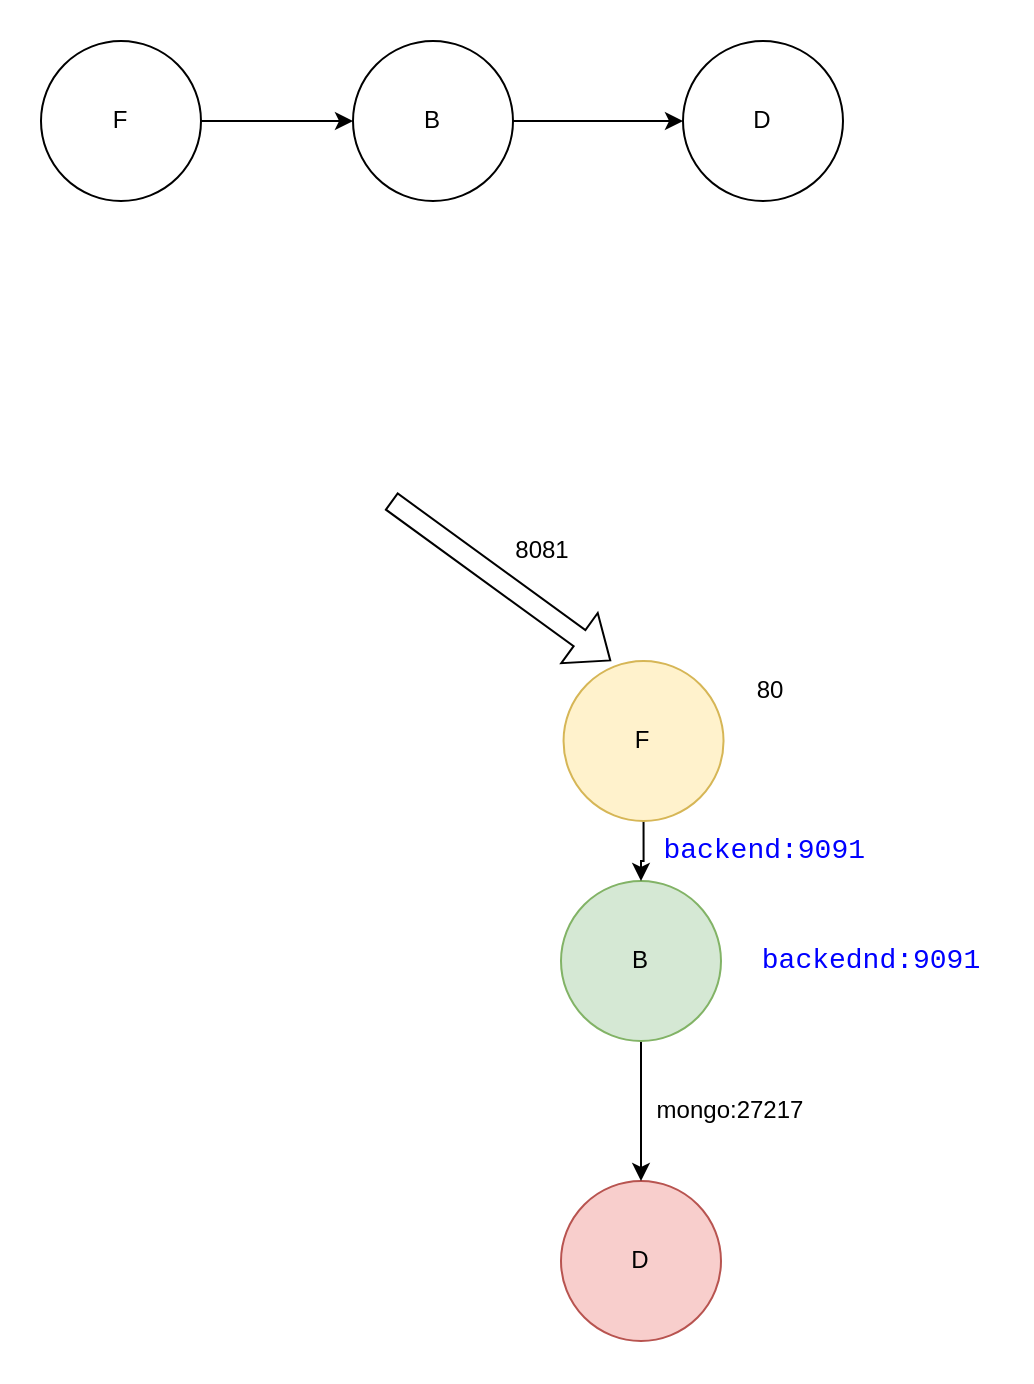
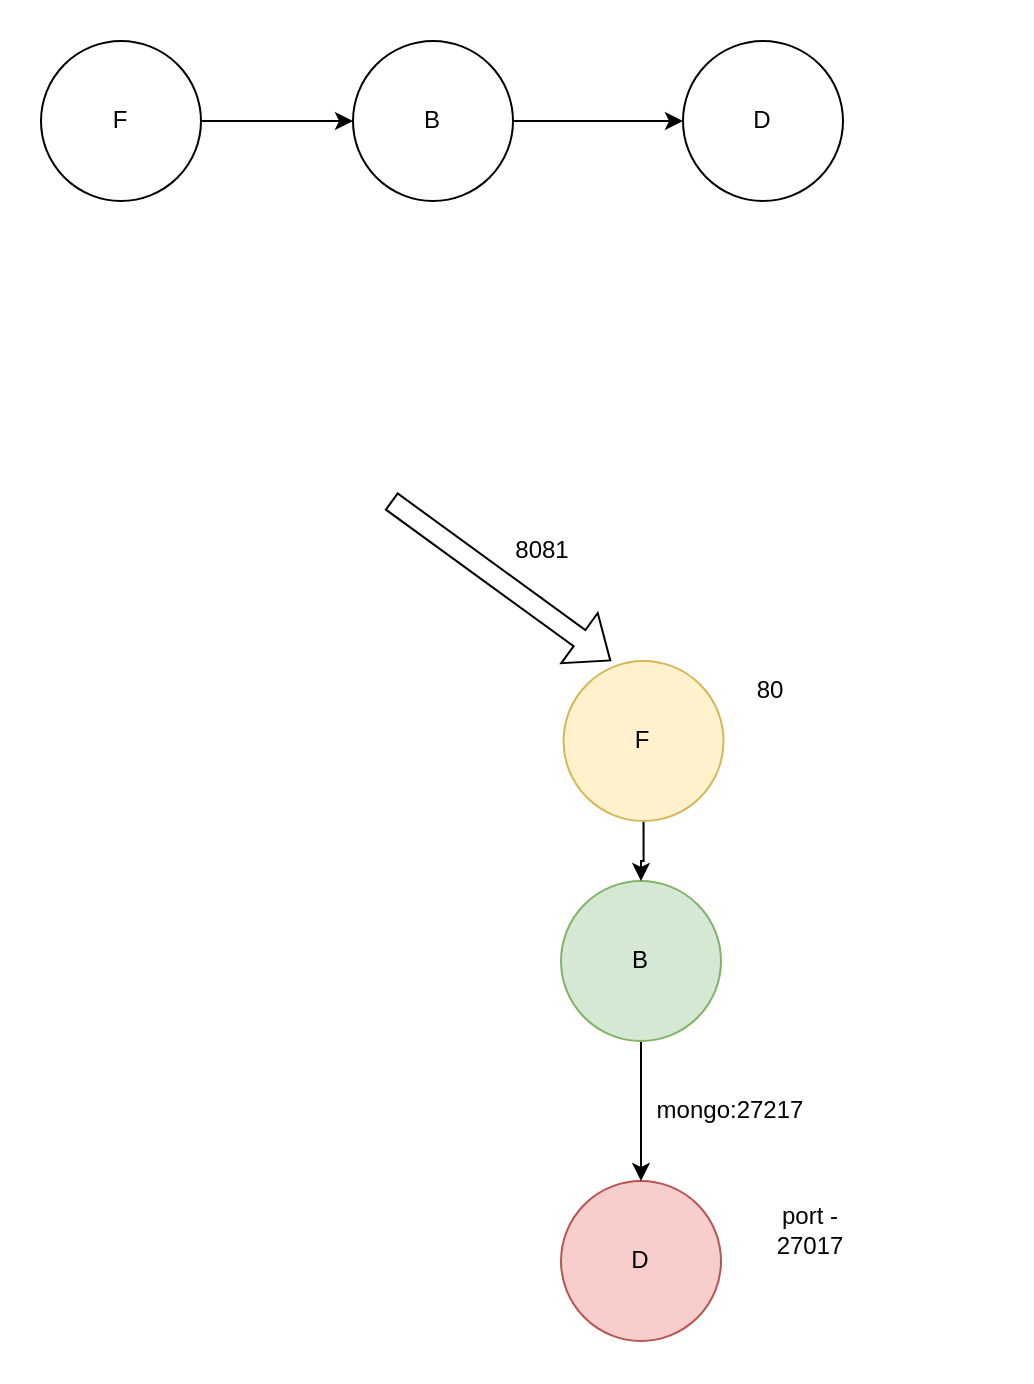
node "backend:9091": removed
node "backednd:9091": removed
node "port - 27017": added
